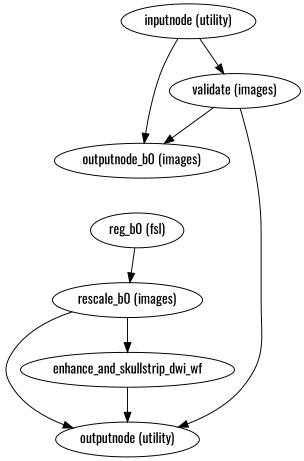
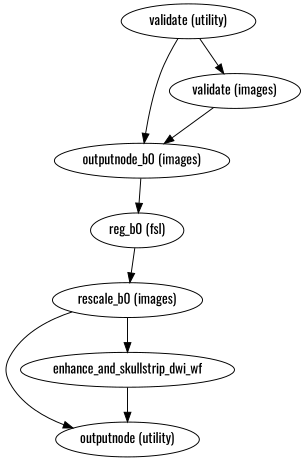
node "inputnode (utility)": label "inputnode (utility)" -> "validate (utility)"
edge "outputnode_b0 (images)" -> "reg_b0 (fsl)": added
edge "validate (images)" -> "outputnode (utility)": removed
